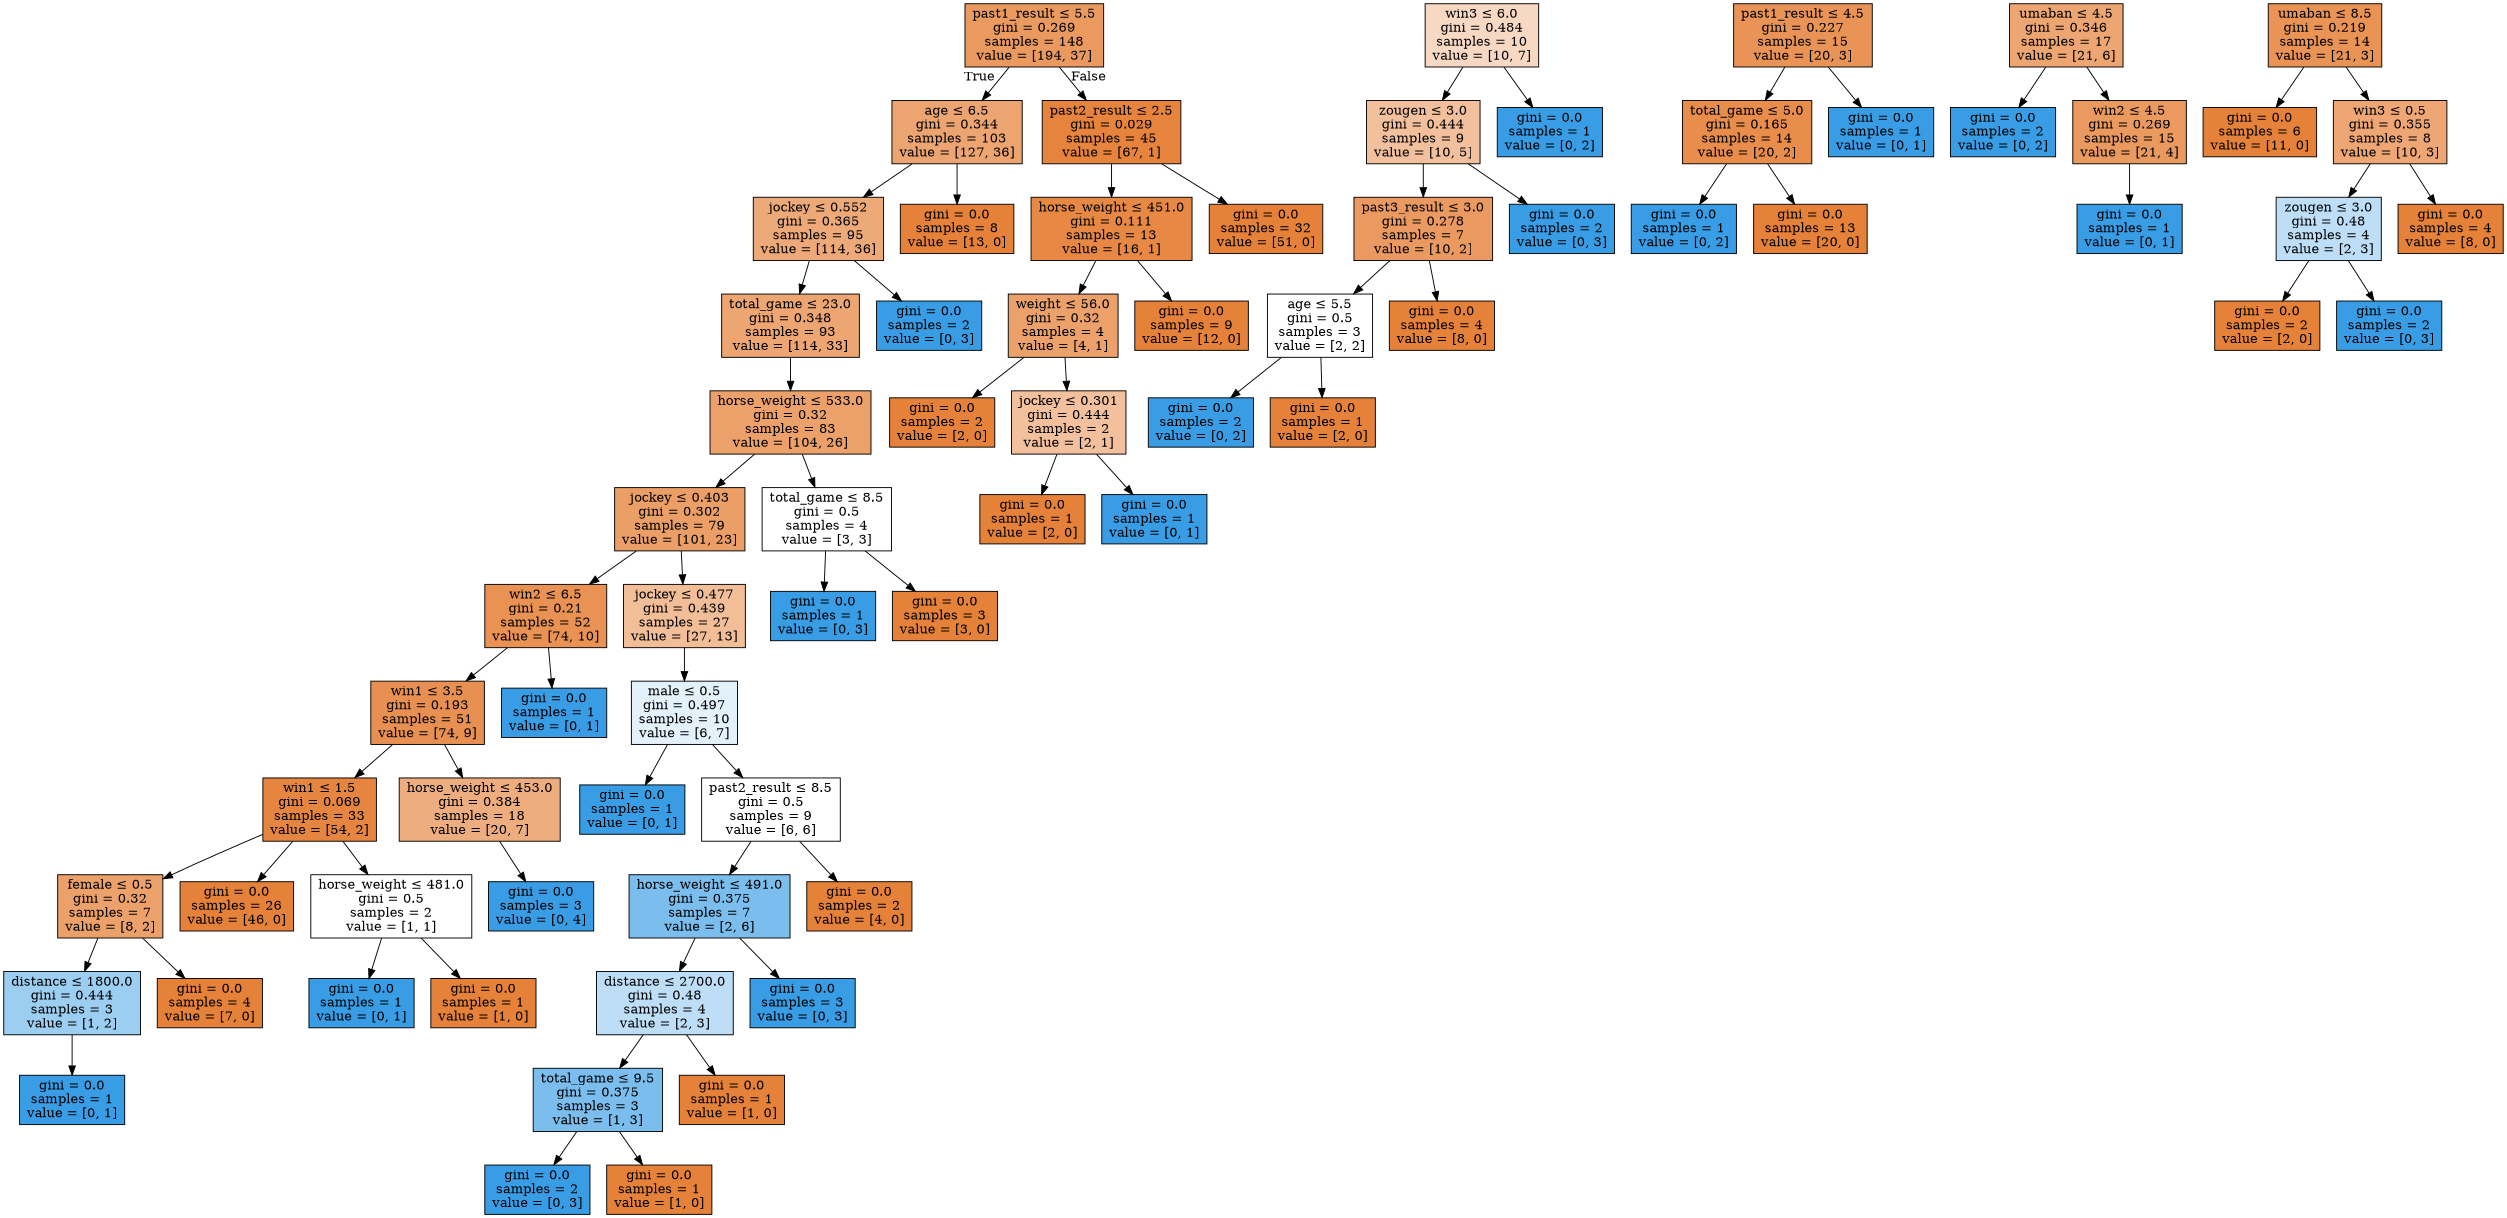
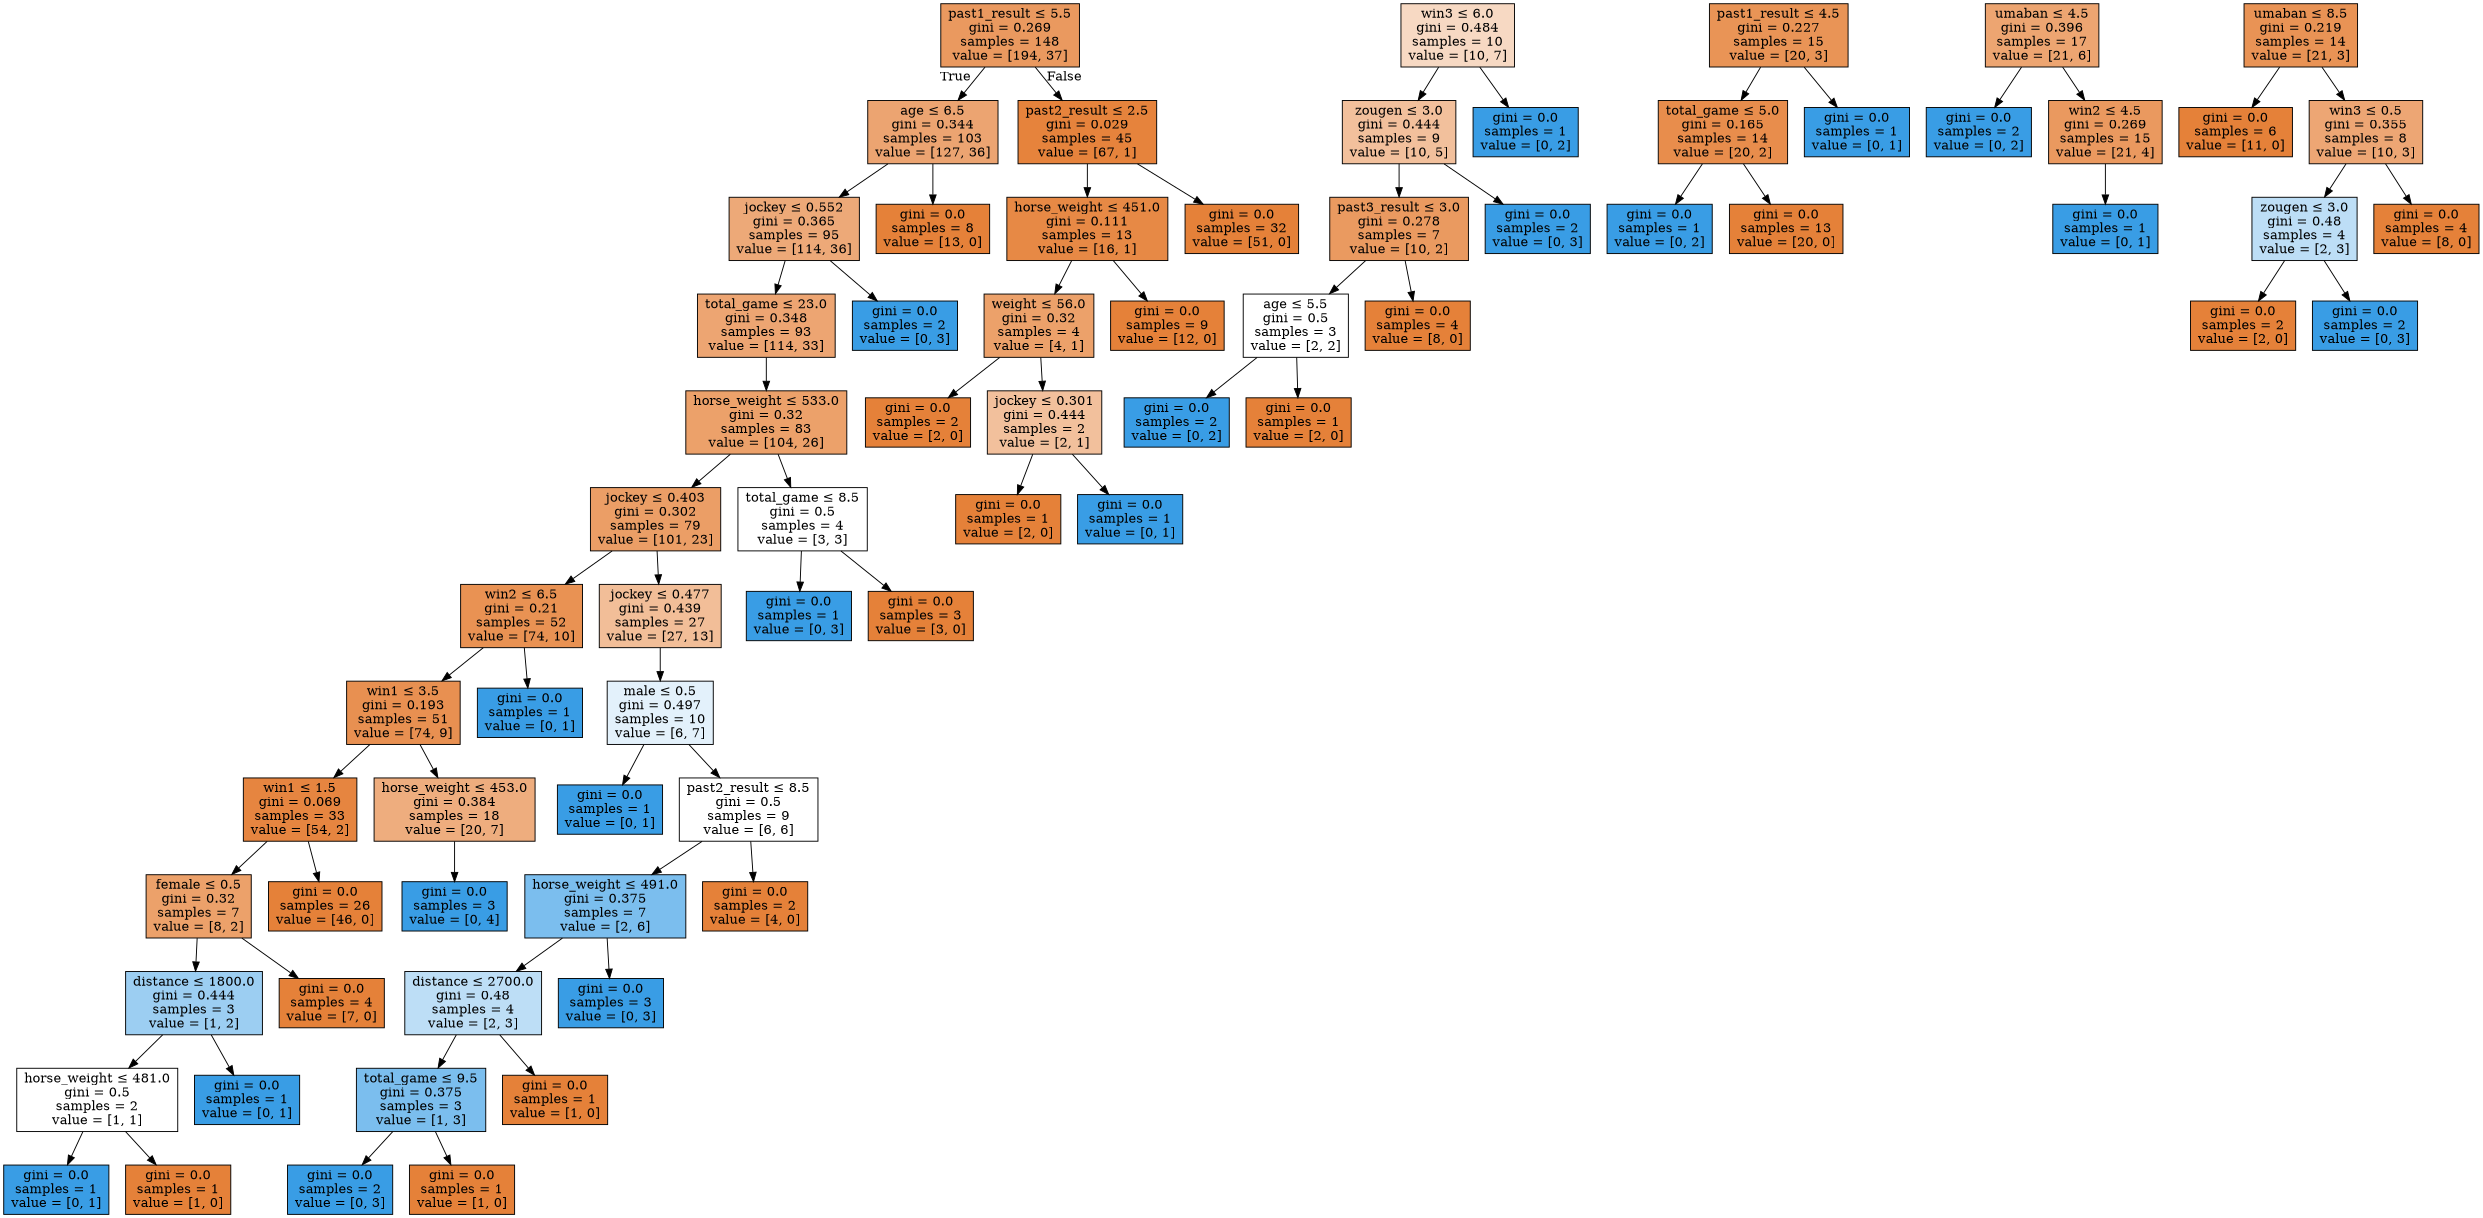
node "umaban ≤ 4.5": text "gini = 0.346" -> "gini = 0.396"
edge "win1 ≤ 1.5" -> "horse_weight ≤ 481.0": now "distance ≤ 1800.0" -> "horse_weight ≤ 481.0"
